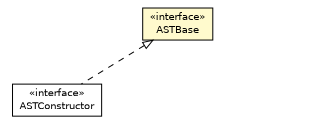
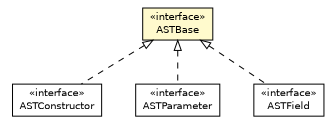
node "ASTParameter": added
node "ASTField": added
